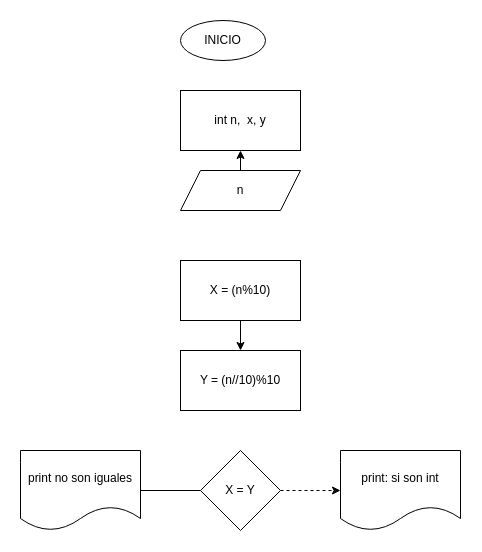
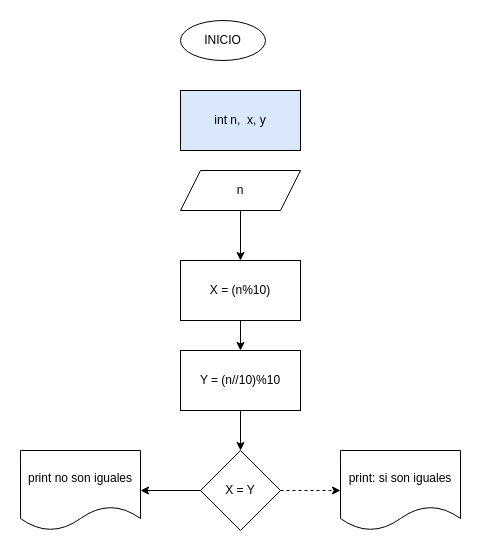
node "int n, x, y": fillcolor #ffffff -> #dae8fc
edge "n" -> "int n, x, y": now "n" -> "X = (n%10)"
edge "Y = (n//10)%10" -> "X = Y": added
node "print: si son int": label "print: si son int" -> "print: si son iguales"
edge "print no son iguales" -- "X = Y": arrowhead none -> classic
